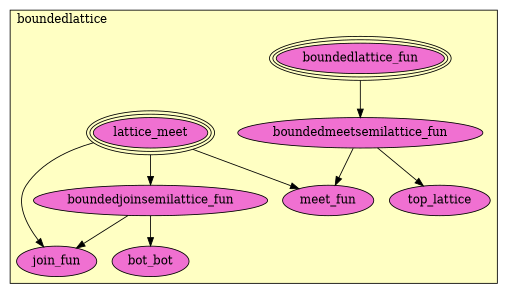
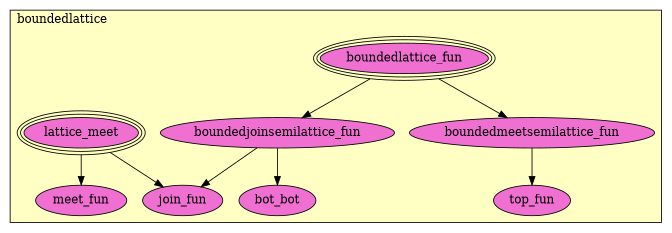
edge "boundedmeetsemilattice_fun" -> "meet_fun": removed
edge "lattice_meet" -> "boundedjoinsemilattice_fun": now "boundedlattice_fun" -> "boundedjoinsemilattice_fun"
node "top_lattice": label "top_lattice" -> "top_fun"
